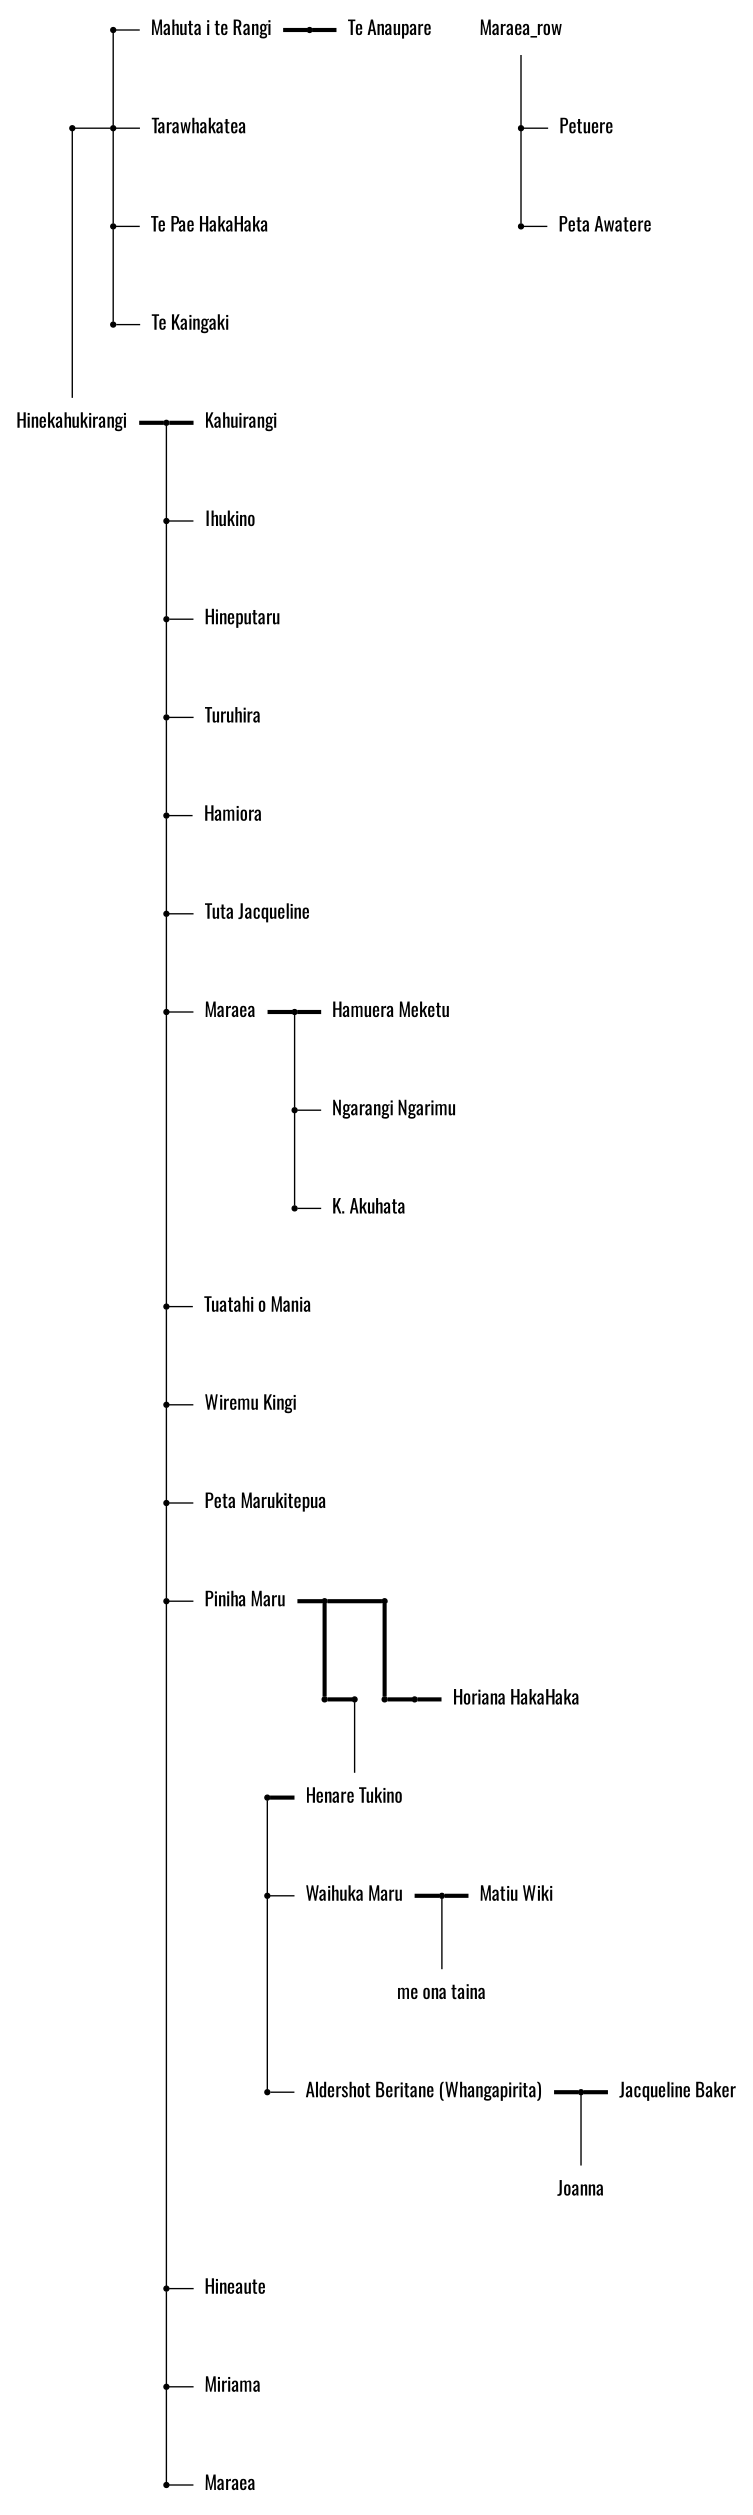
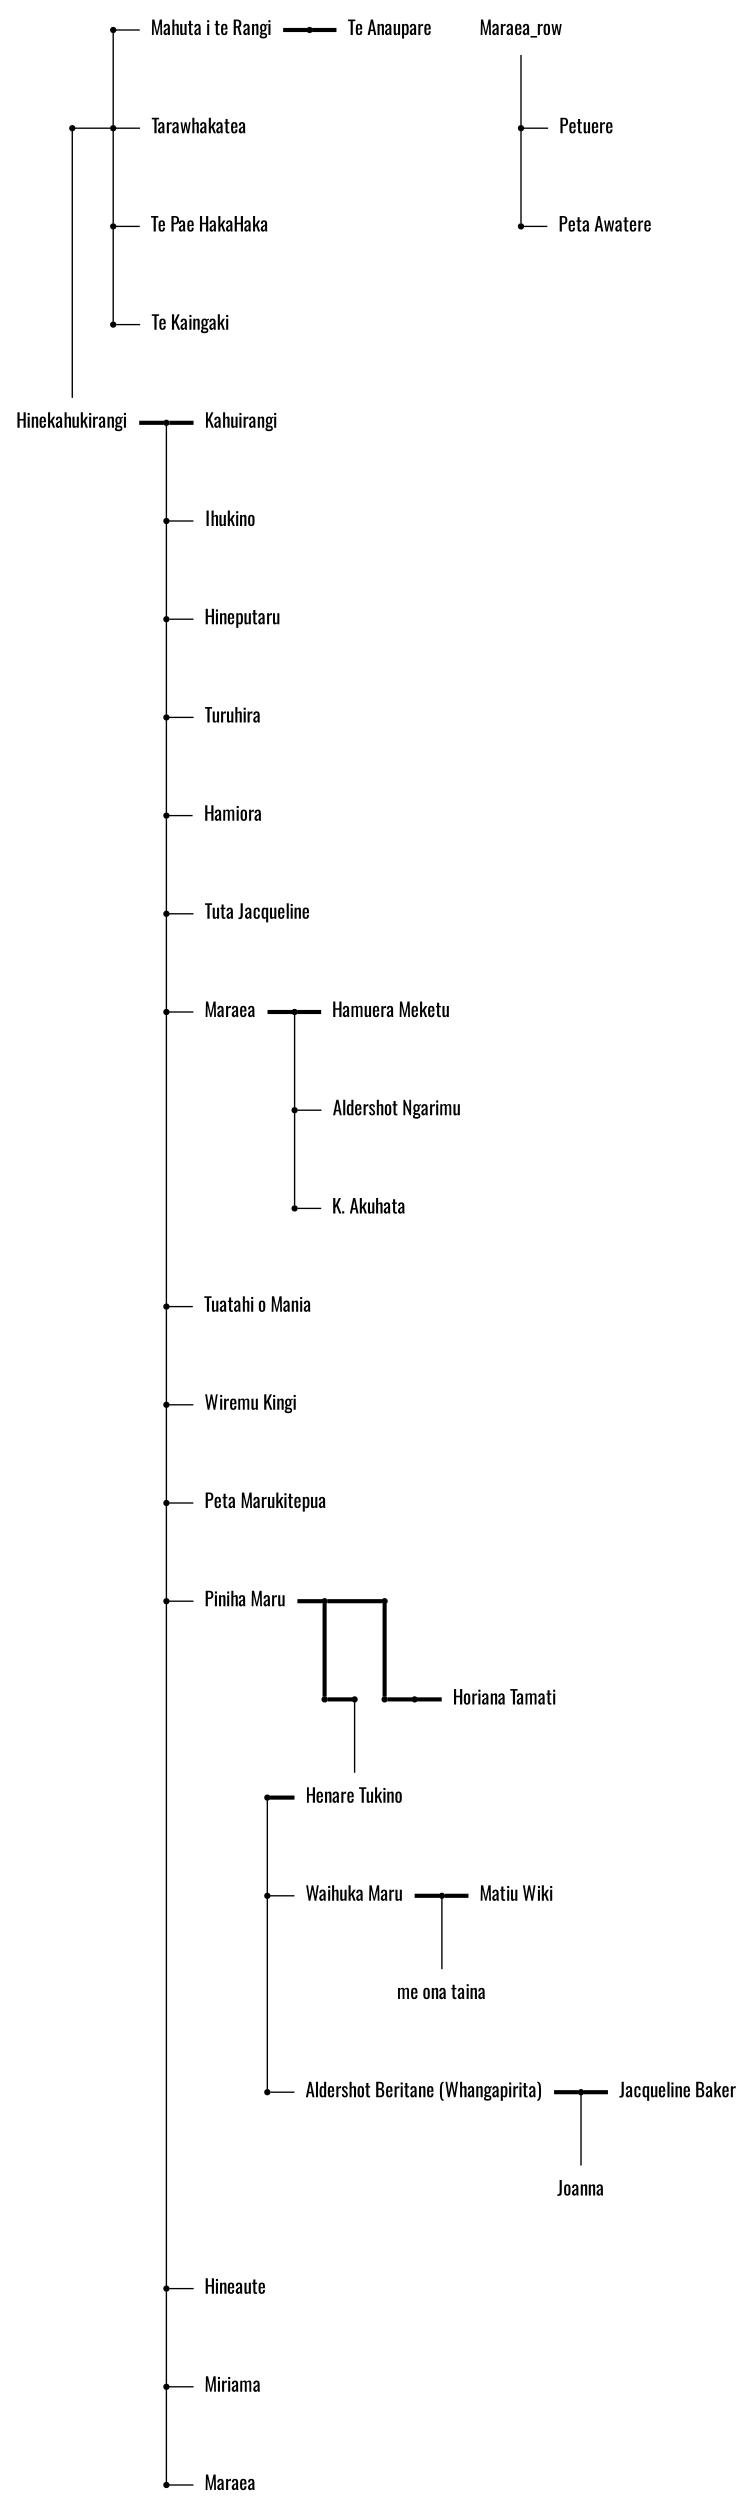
node "Ngarangi Ngarimu": label "Ngarangi Ngarimu" -> "Aldershot Ngarimu"
node "Horiana HakaHaka": label "Horiana HakaHaka" -> "Horiana Tamati"
